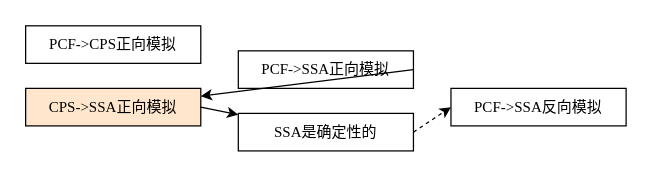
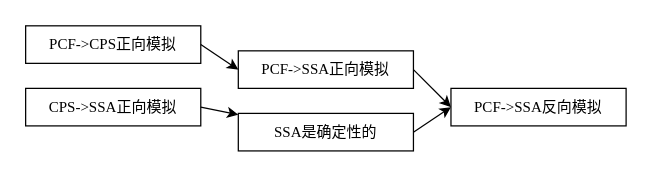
edge "PCF->CPS正向模拟" -> "PCF->SSA正向模拟": added
edge "PCF->SSA正向模拟" -> "CPS->SSA正向模拟": now "PCF->SSA正向模拟" -> "PCF->SSA反向模拟"
node "CPS->SSA正向模拟": fillcolor #ffe6cc -> #ffffff
edge "SSA是确定性的" -> "PCF->SSA反向模拟": style dashed -> solid
